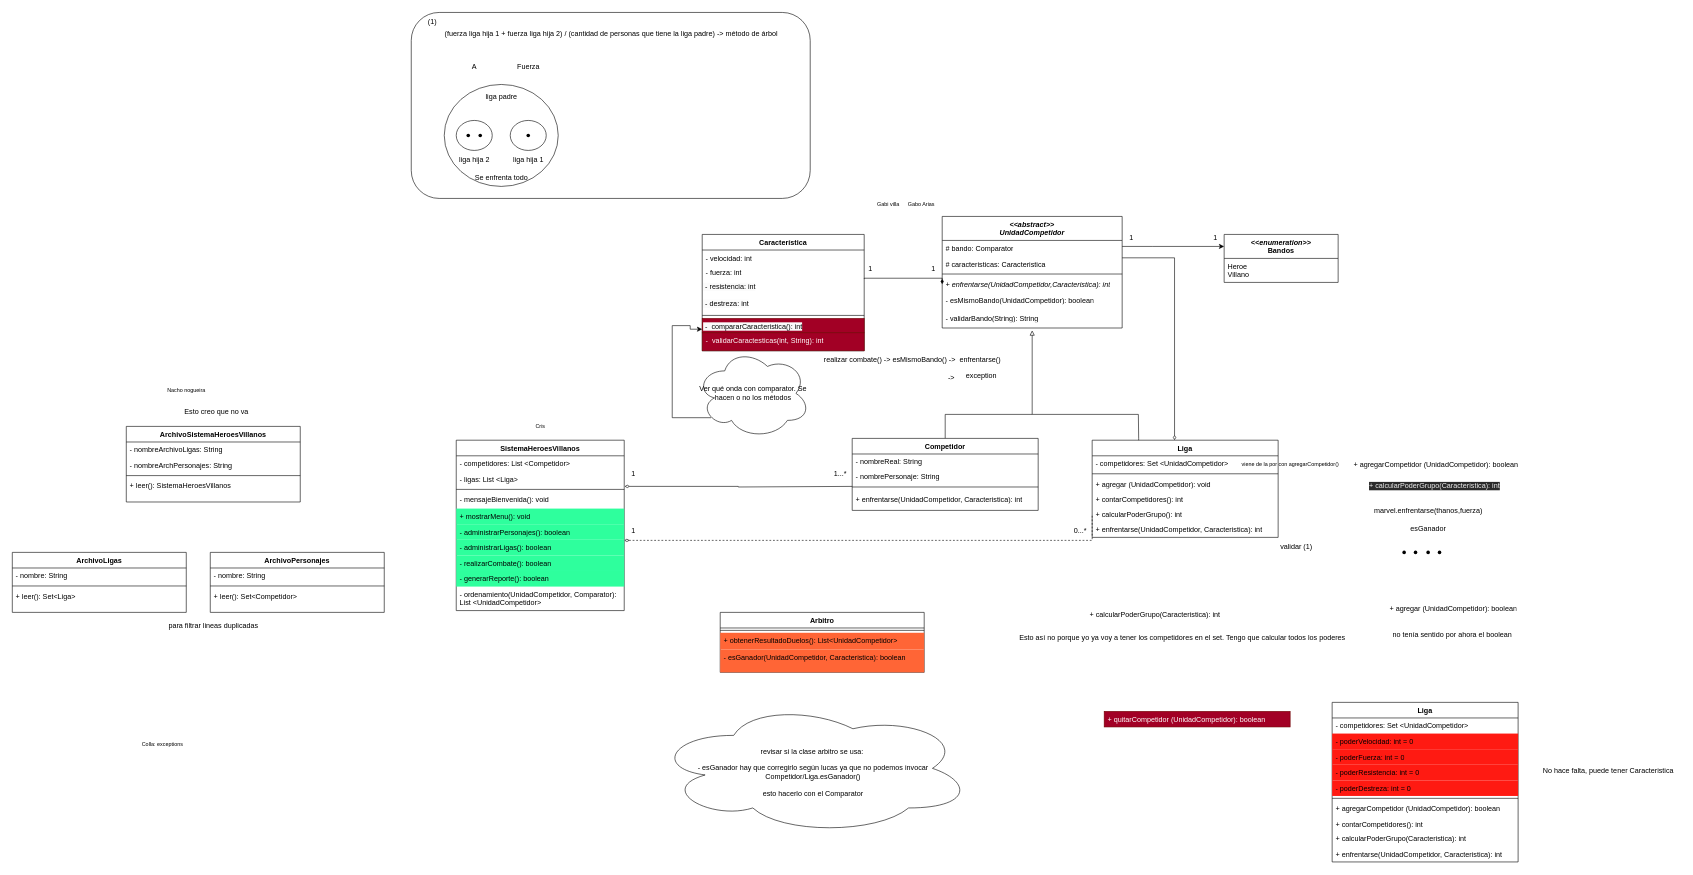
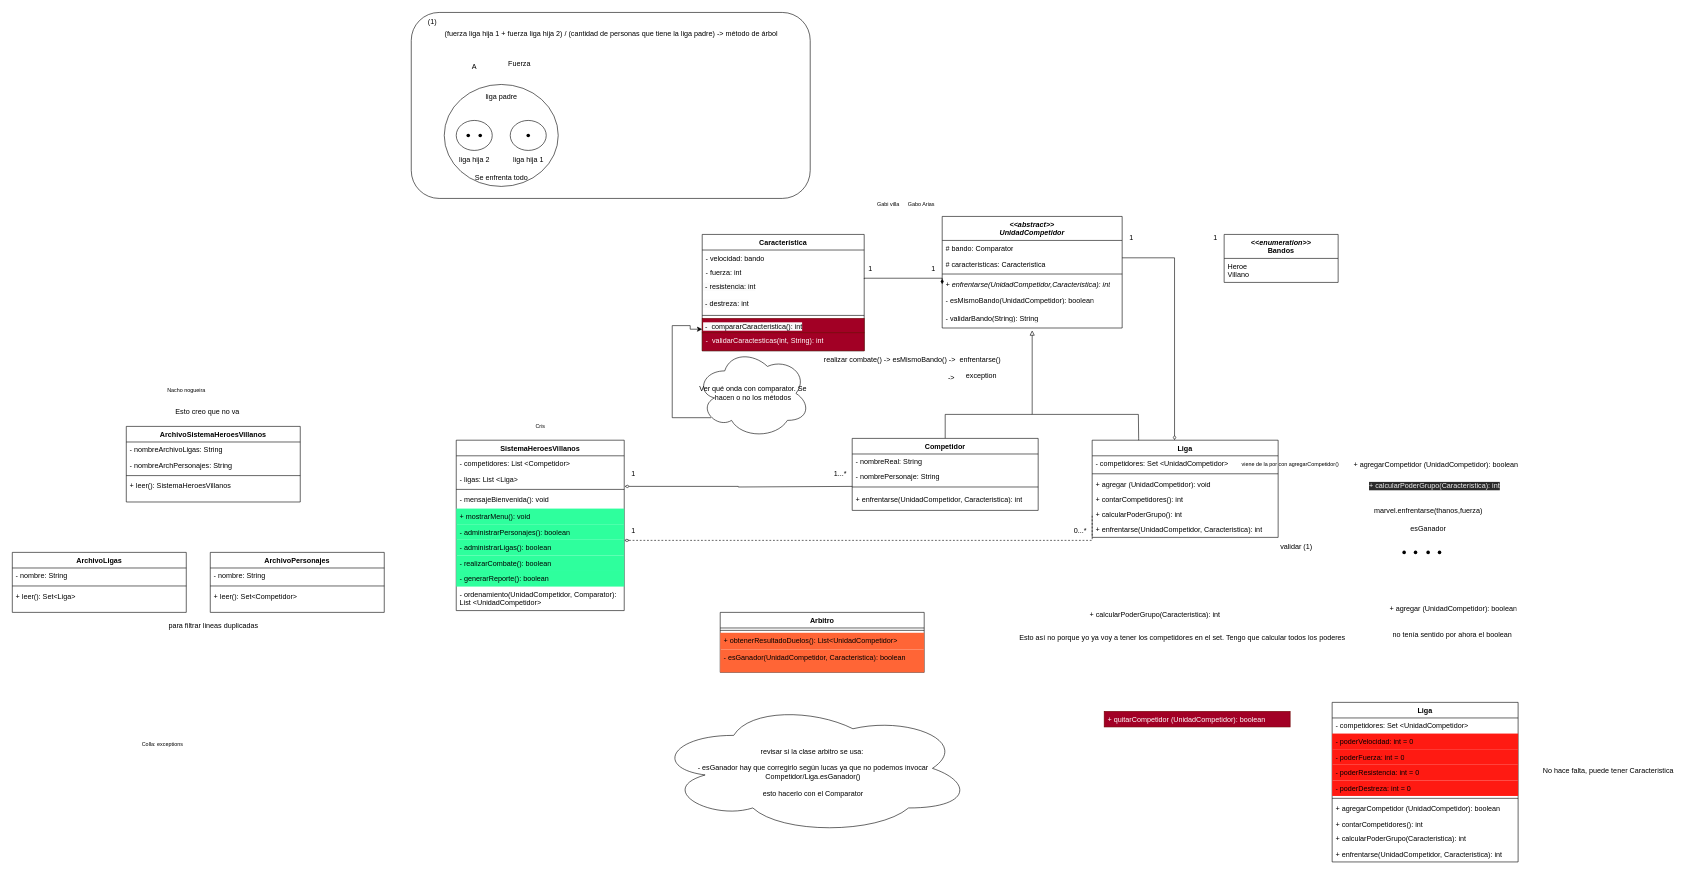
node "Fuerza": moved (528, 66) -> (519, 63)
edge "<<abstract>> UnidadCompetidor" -> "<<enumeration>> Bandos": removed
node "- velocidad: int": label "- velocidad: int" -> "- velocidad: bando"
node "Esto creo que no va": moved (216, 411) -> (207, 411)
